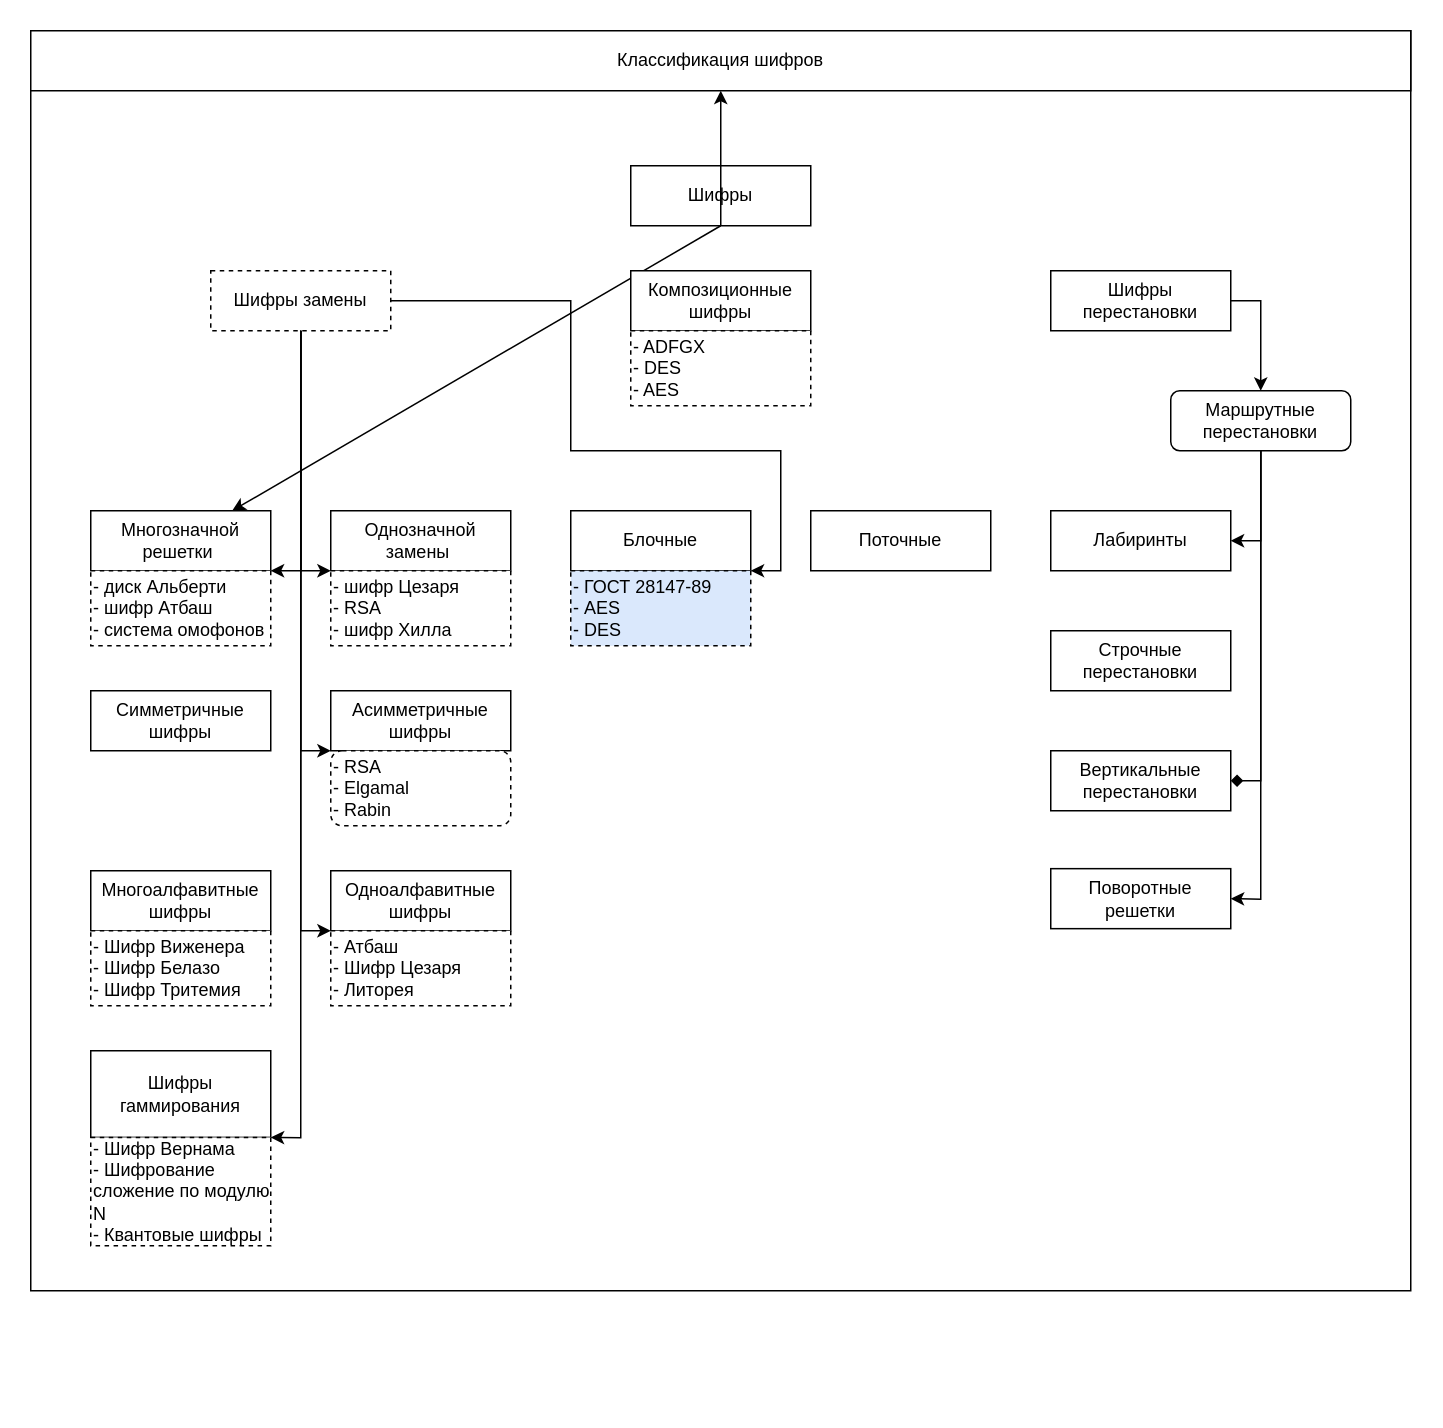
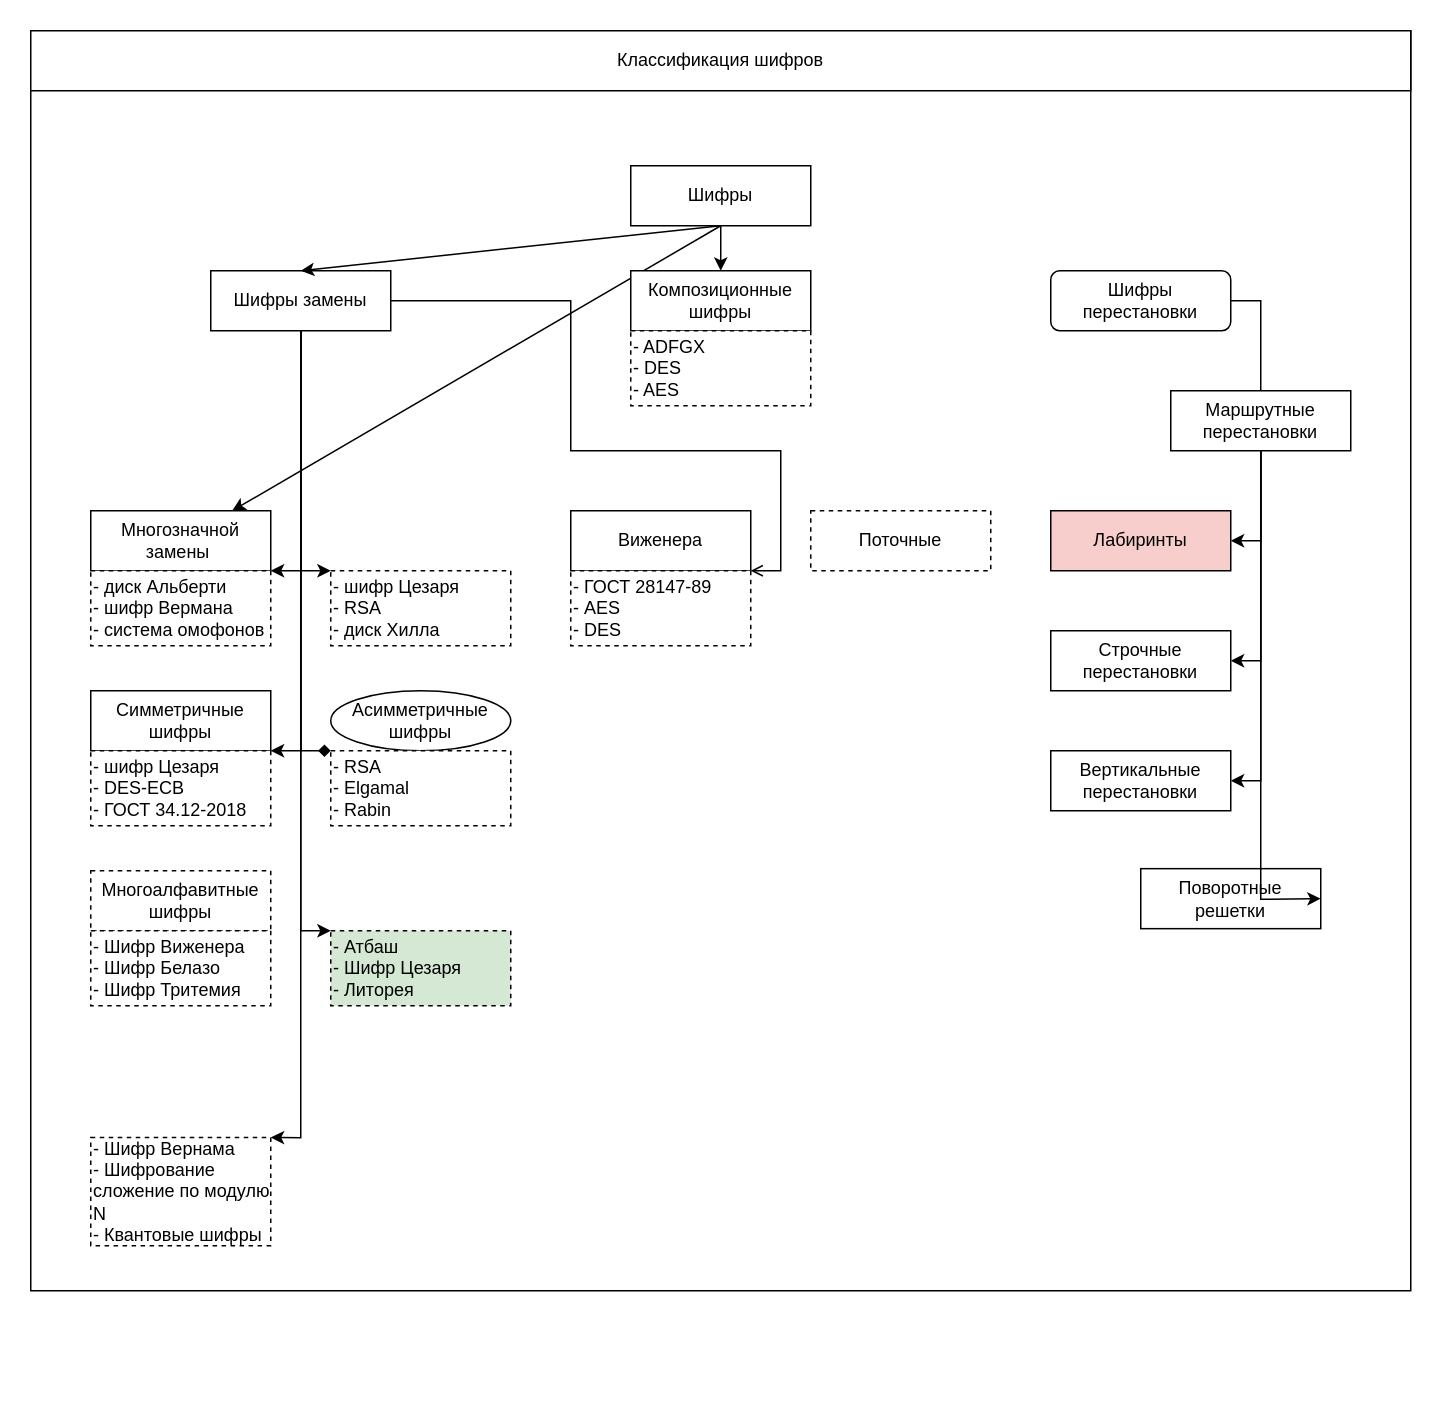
edge "Шифры" -> "Классификация шифров": now "Шифры" -> "Композиционные шифры"
edge "Шифры" -> "Шифры замены": added
node "Шифры замены": style dashed -> solid
node "Шифры перестановки": shape rectangle -> rounded rectangle
edge "Шифры перестановки" -> "Маршрутные перестановки": arrowhead classic -> none
node "Маршрутные перестановки": shape rounded rectangle -> rectangle
node "Многозначной решетки": label "Многозначной решетки" -> "Многозначной замены"
node "Однозначной замены": removed
node "Блочные": label "Блочные" -> "Виженера"
node "Поточные": style solid -> dashed
node "Лабиринты": fillcolor #ffffff -> #f8cecc
edge "Шифры замены" -> "- ГОСТ 28147-89 - AES - DES": arrowhead classic -> open
node "- диск Альберти - шифр Атбаш - система омофонов": label "- диск Альберти - шифр Атбаш - система омофонов" -> "- диск Альберти - шифр Вермана - система омофонов"
node "- шифр Цезаря - RSA - шифр Хилла": label "- шифр Цезаря - RSA - шифр Хилла" -> "- шифр Цезаря - RSA - диск Хилла"
node "- ГОСТ 28147-89 - AES - DES": fillcolor #dae8fc -> #ffffff
edge "Маршрутные перестановки" -> "Строчные перестановки": added
node "Асимметричные шифры": shape rectangle -> ellipse
edge "Шифры замены" -> "Симметричные шифры": added
edge "Шифры замены" -> "- RSA - Elgamal - Rabin": arrowhead classic -> diamond
edge "Маршрутные перестановки" -> "Вертикальные перестановки": arrowhead diamond -> classic
node "- шифр Цезаря - DES-ECB - ГОСТ 34.12-2018": added
node "- RSA - Elgamal - Rabin": shape rounded rectangle -> rectangle
node "Поворотные решетки": moved (1141, 899) -> (1231, 899)
node "Многоалфавитные шифры": style solid -> dashed
node "Одноалфавитные шифры": removed
node "- Атбаш - Шифр Цезаря - Литорея": fillcolor #ffffff -> #d5e8d4
node "Шифры гаммирования": removed
